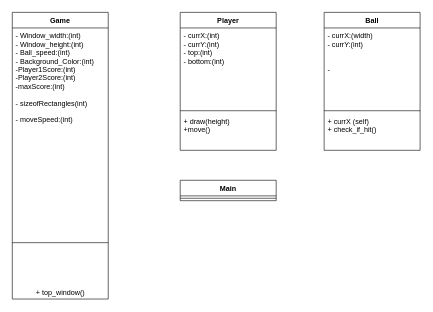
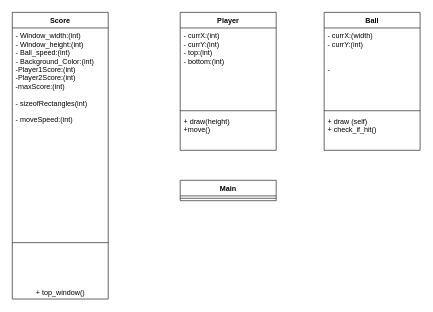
node "Game": label "Game" -> "Score"
node "+ currX (self) + check_if_hit()": label "+ currX (self) + check_if_hit()" -> "+ draw (self) + check_if_hit()"
